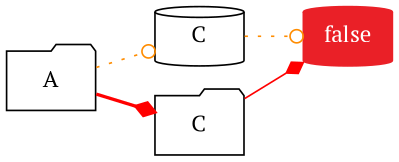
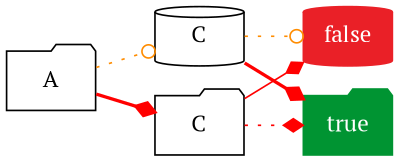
node "true": added
